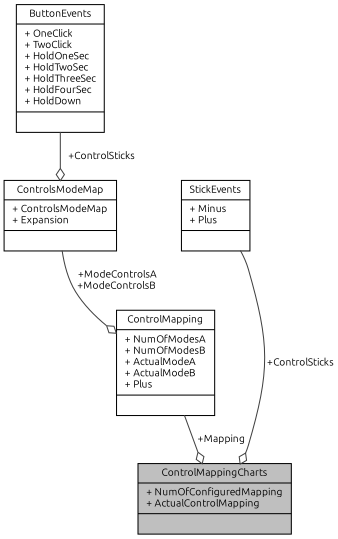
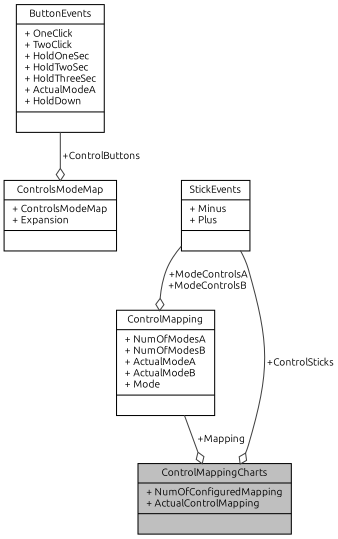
node "ButtonEvents": text "+ HoldFourSec" -> "+ ActualModeA"
edge "ButtonEvents" -> "ControlsModeMap": label " +ControlSticks" -> " +ControlButtons"
edge "ControlsModeMap" -> "ControlMapping": now "StickEvents" -> "ControlMapping"
node "ControlMapping": text "+ Plus" -> "+ Mode"
